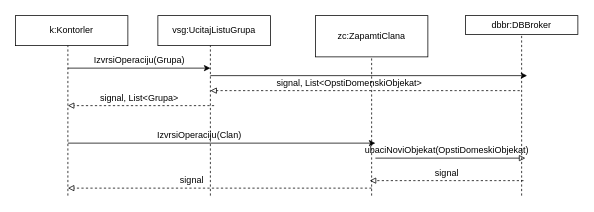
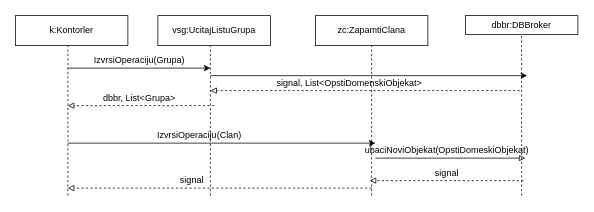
node "zc:ZapamtiClana": size 113x41 -> 113x30
node "signal, List<Grupa>": label "signal, List<Grupa>" -> "dbbr, List<Grupa>"
